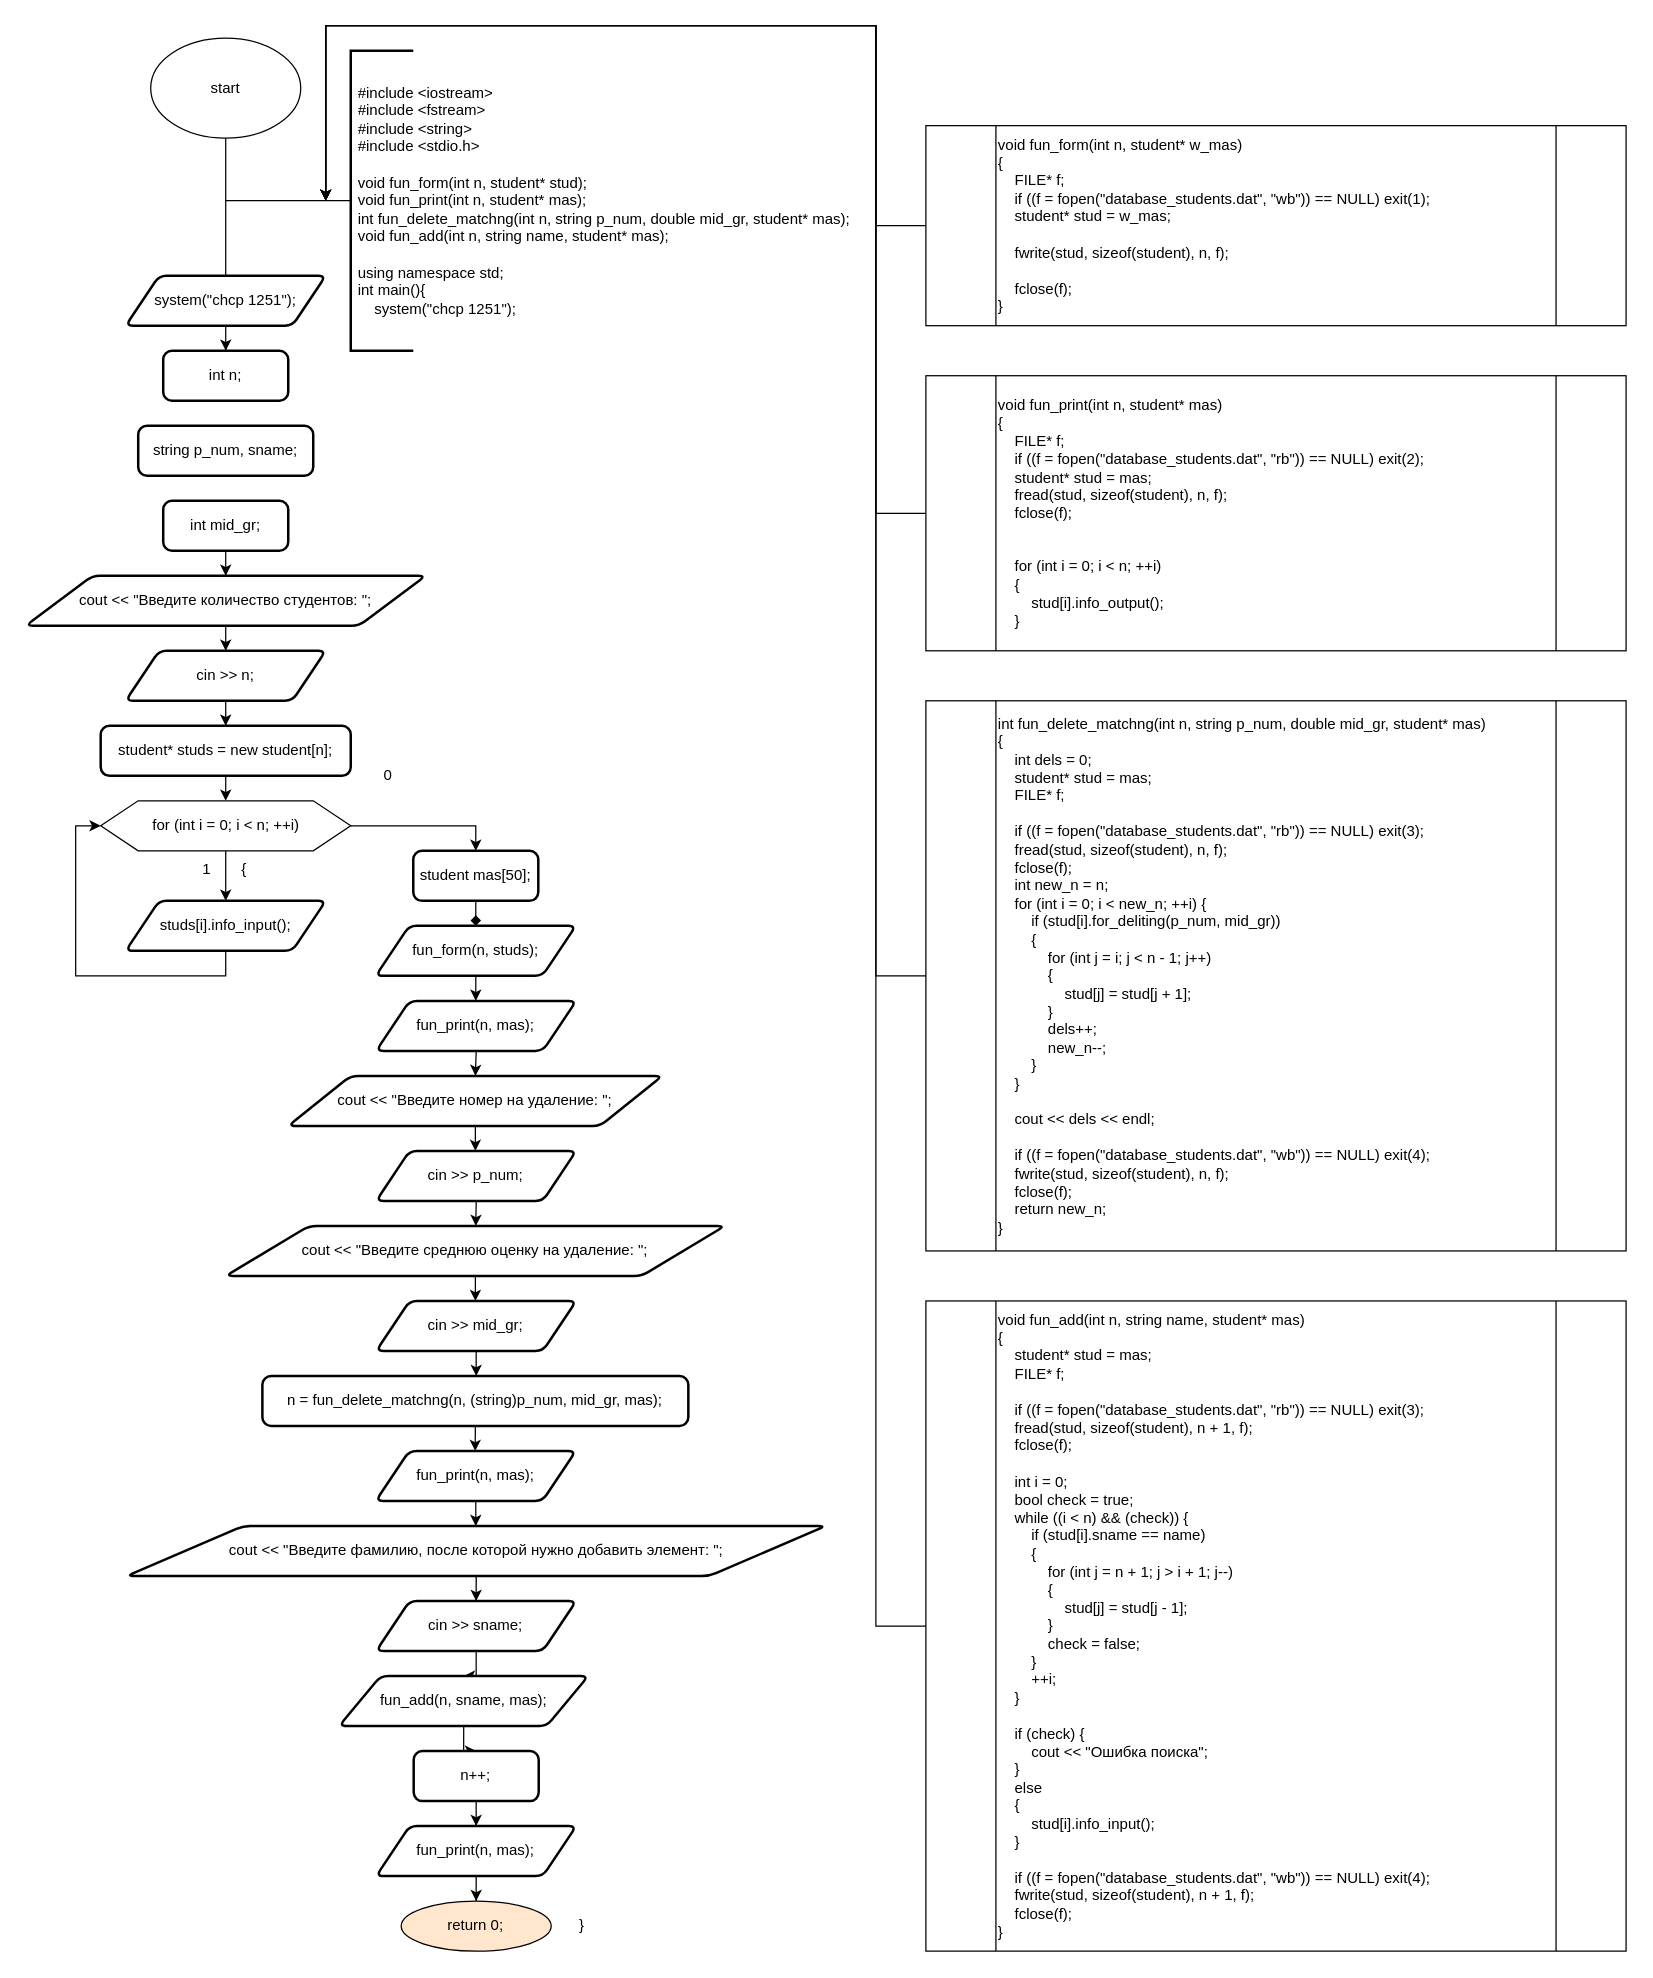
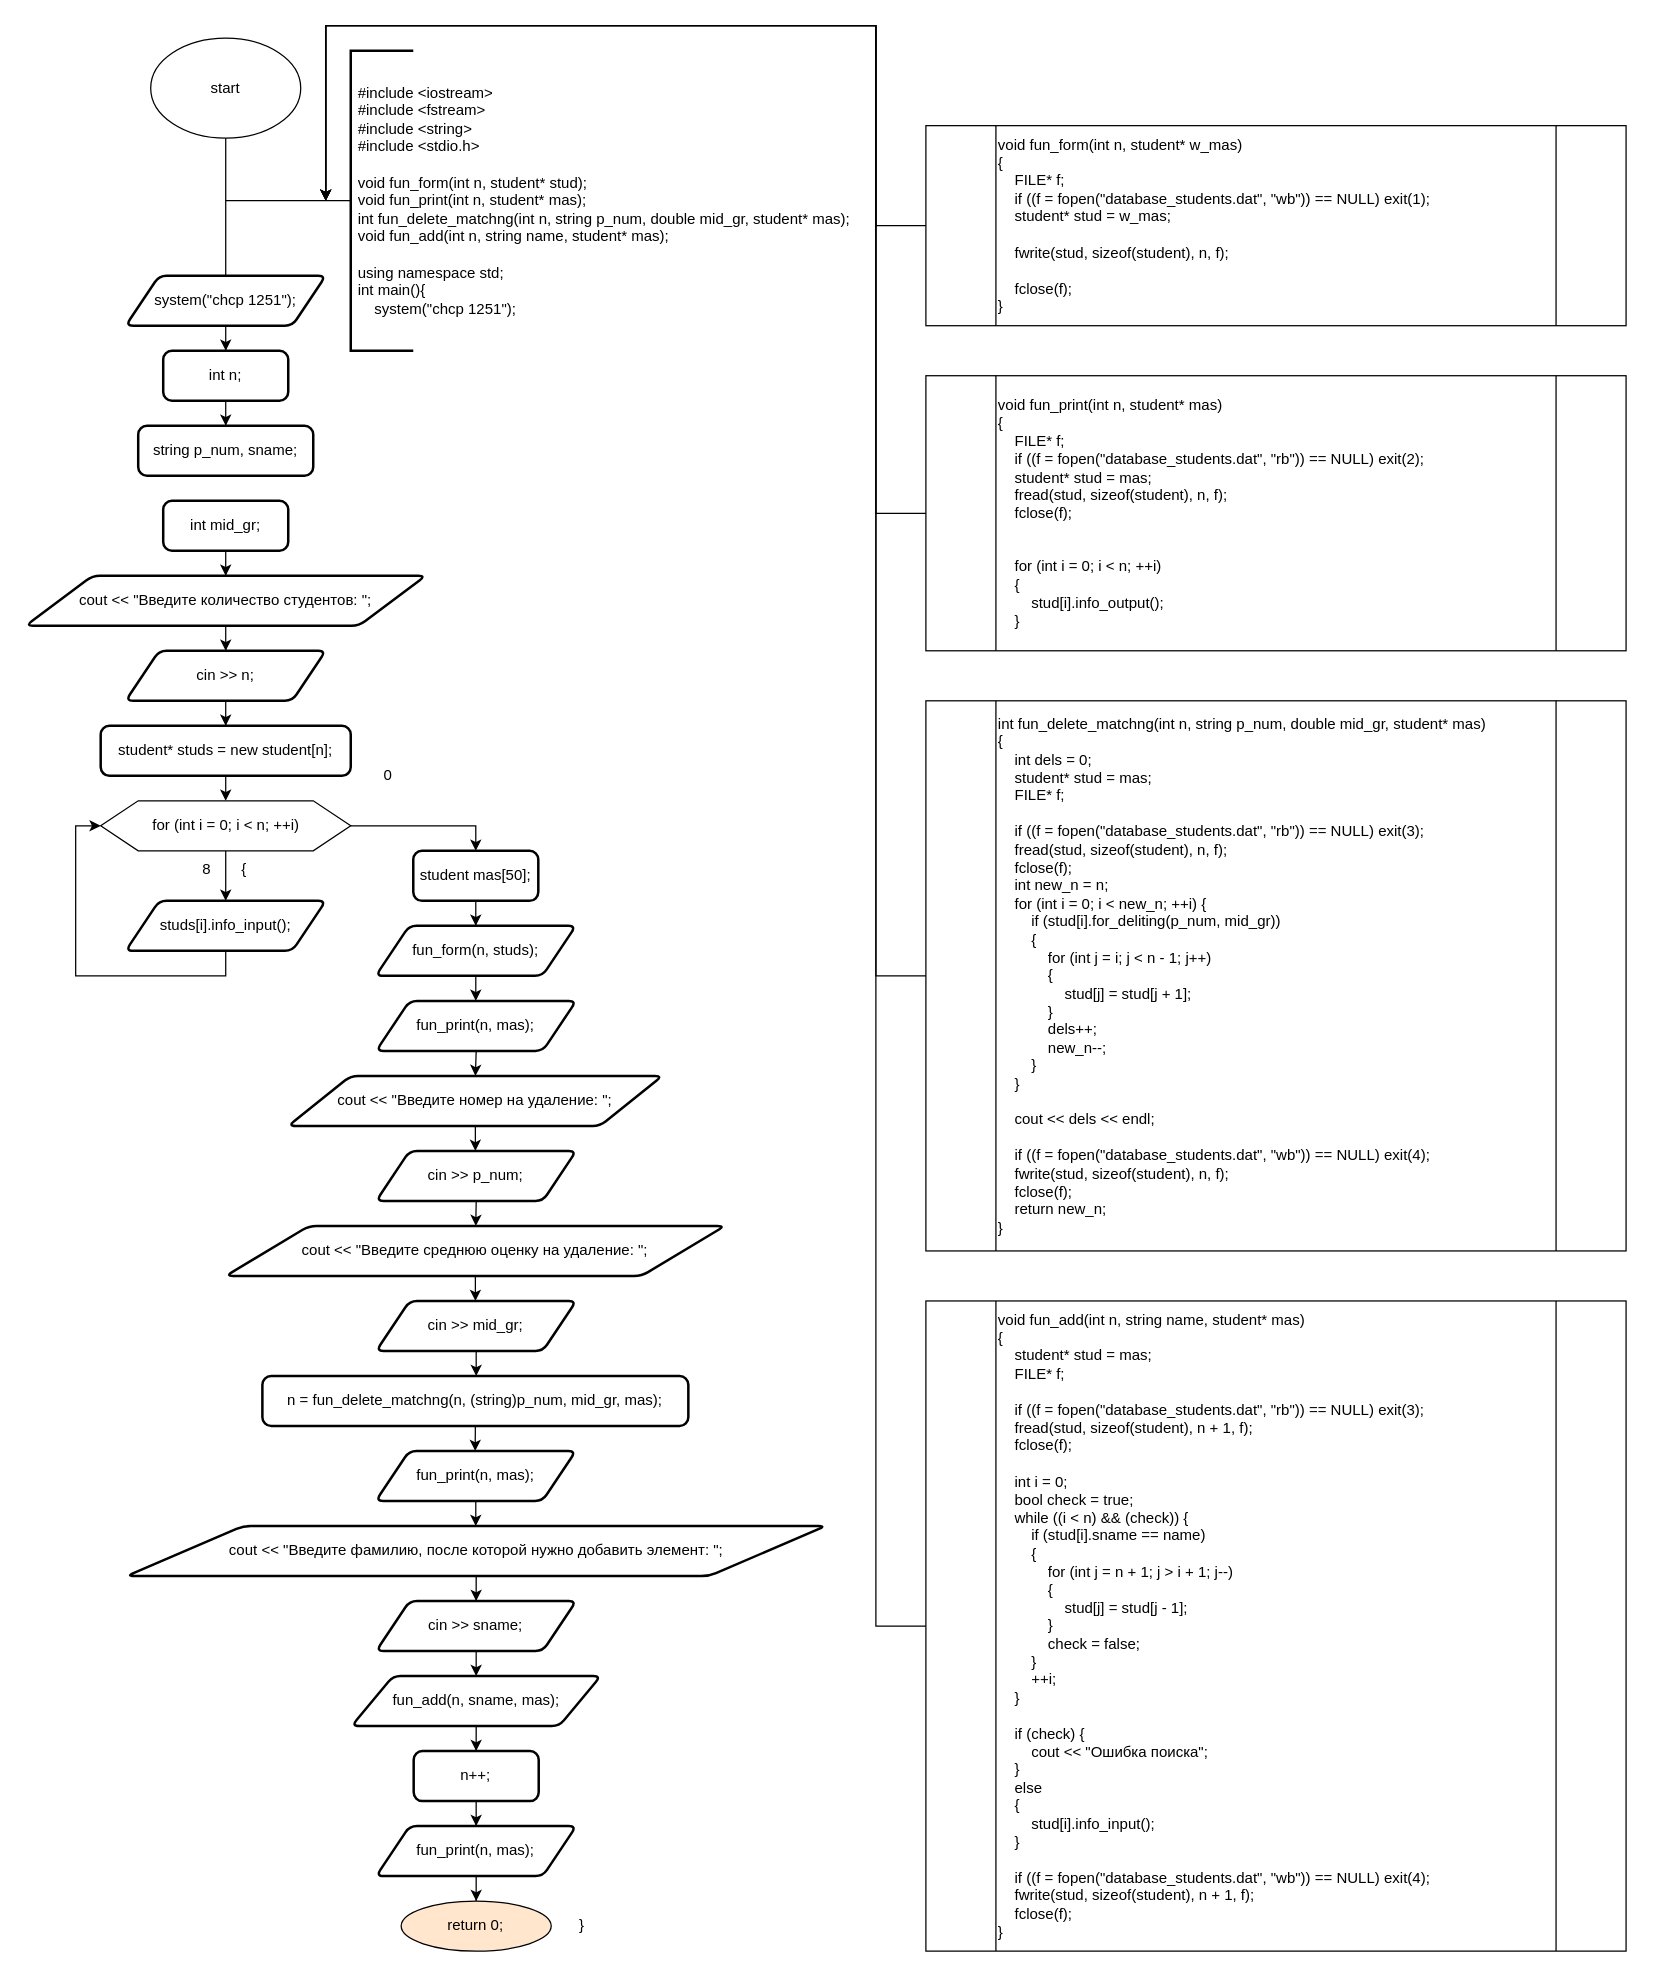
edge "int n;" -> "string p_num, sname;": added
node "1": label "1" -> "8"
edge "student mas[50];" -> "fun_form(n, studs);": arrowhead diamond -> classic
node "fun_add(n, sname, mas);": moved (464, 1701) -> (476, 1701)
